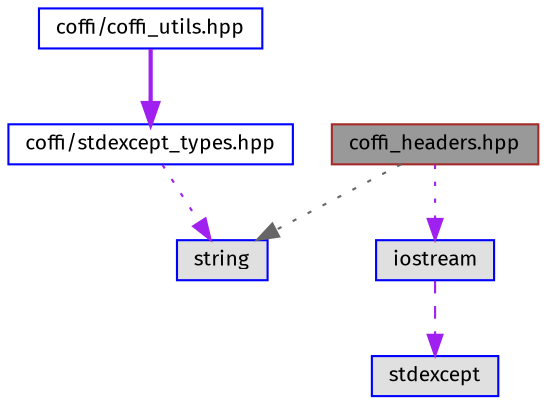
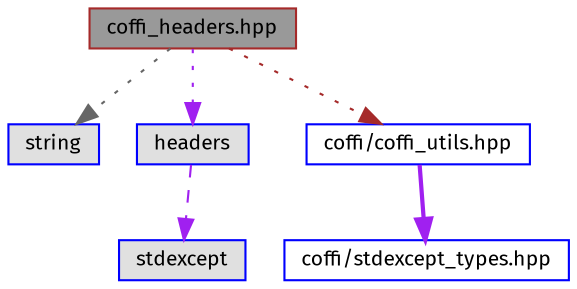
edge "coffi_headers.hpp" -> "coffi/coffi_utils.hpp": added
edge "coffi/stdexcept_types.hpp" -> "string": removed
node "iostream": label "iostream" -> "headers"
